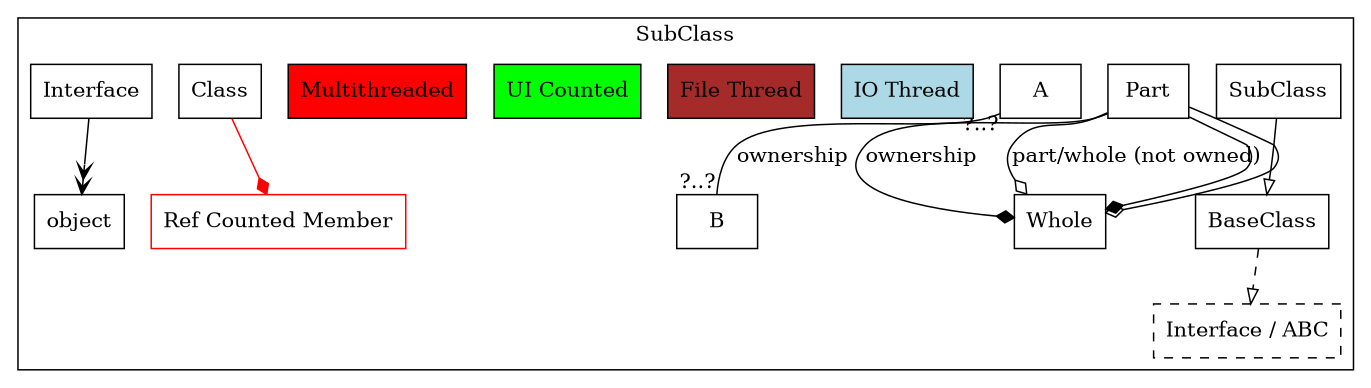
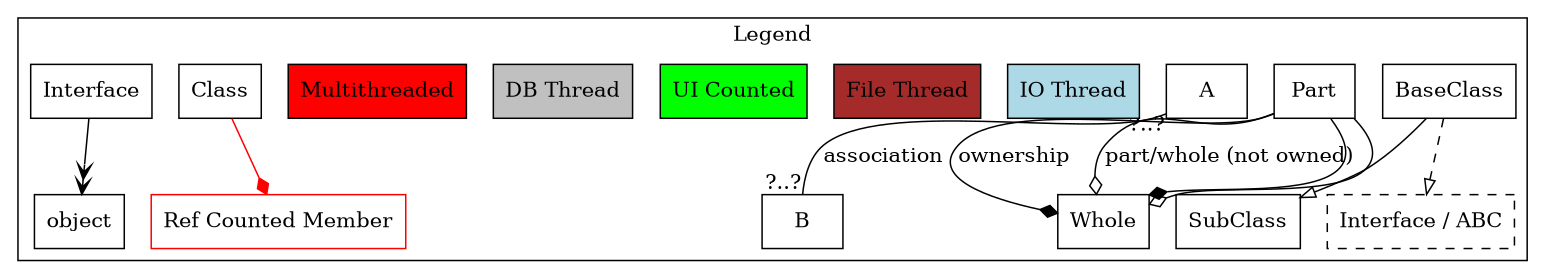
cluster "SubClass": label "SubClass" -> "Legend"
node "DB Thread": added
edge "SubClass" -> "BaseClass": reversed
edge "A" -- "B": label "ownership" -> "association"
